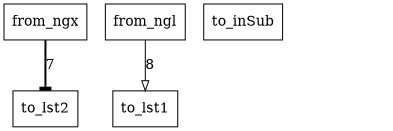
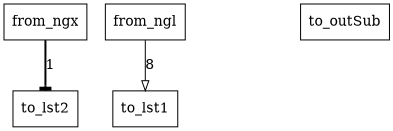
node "to_inSub": removed
node "to_outSub": added
edge "from_ngx" -> "to_lst2": label "7" -> "1"
